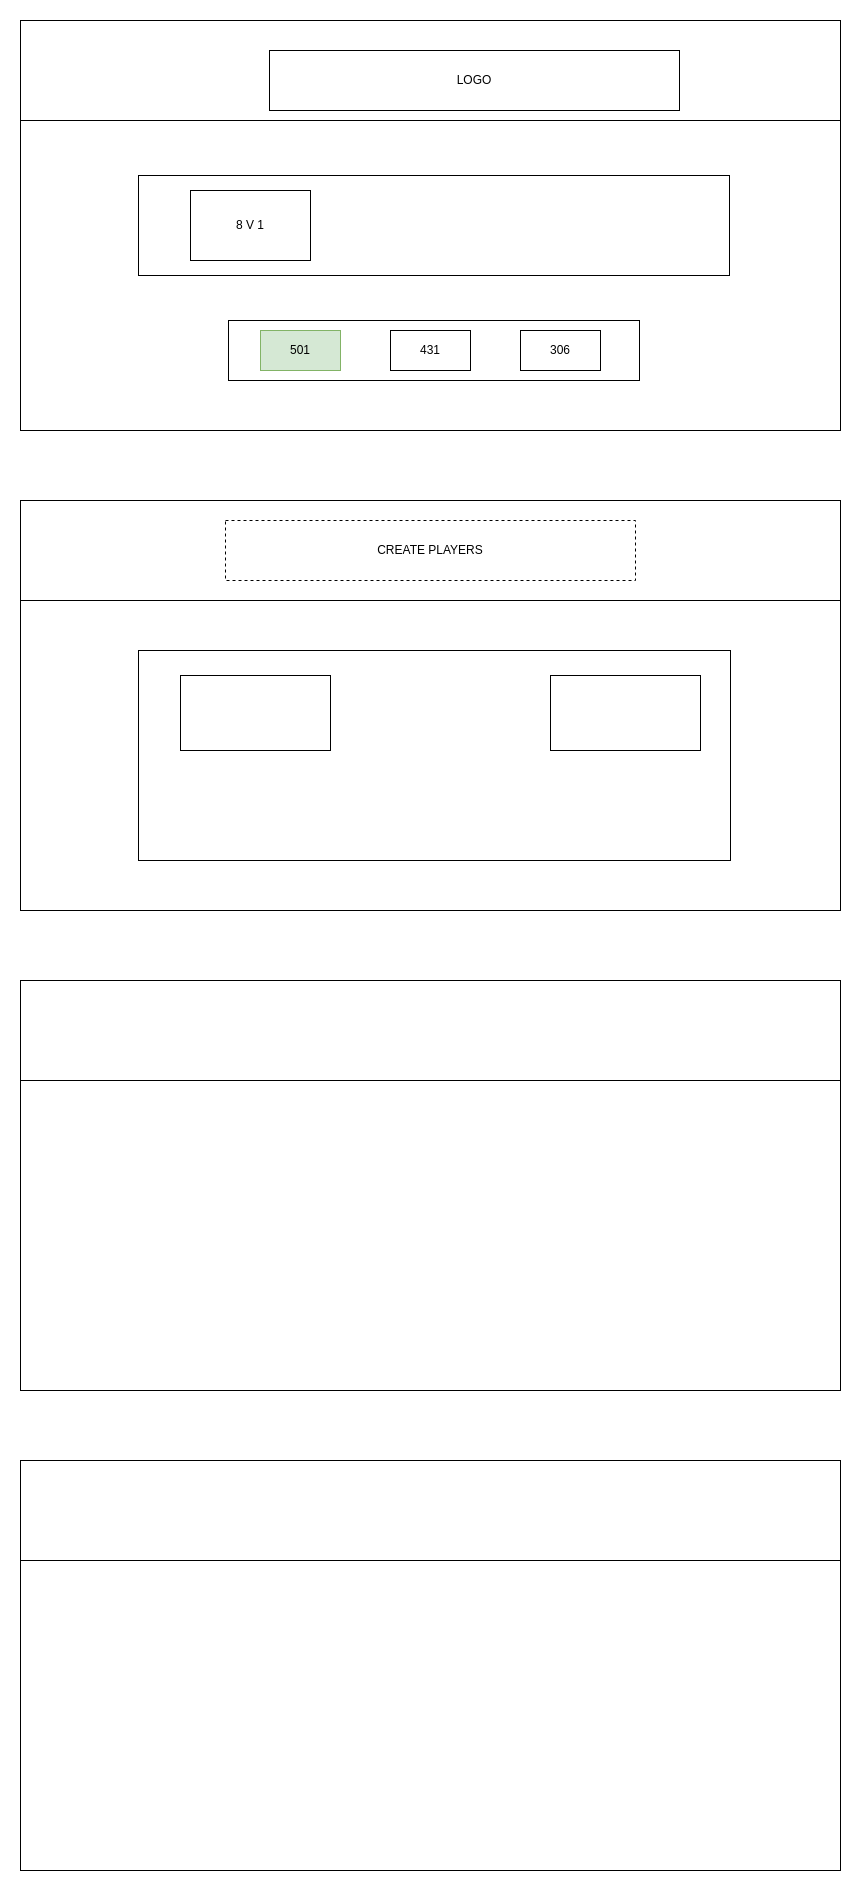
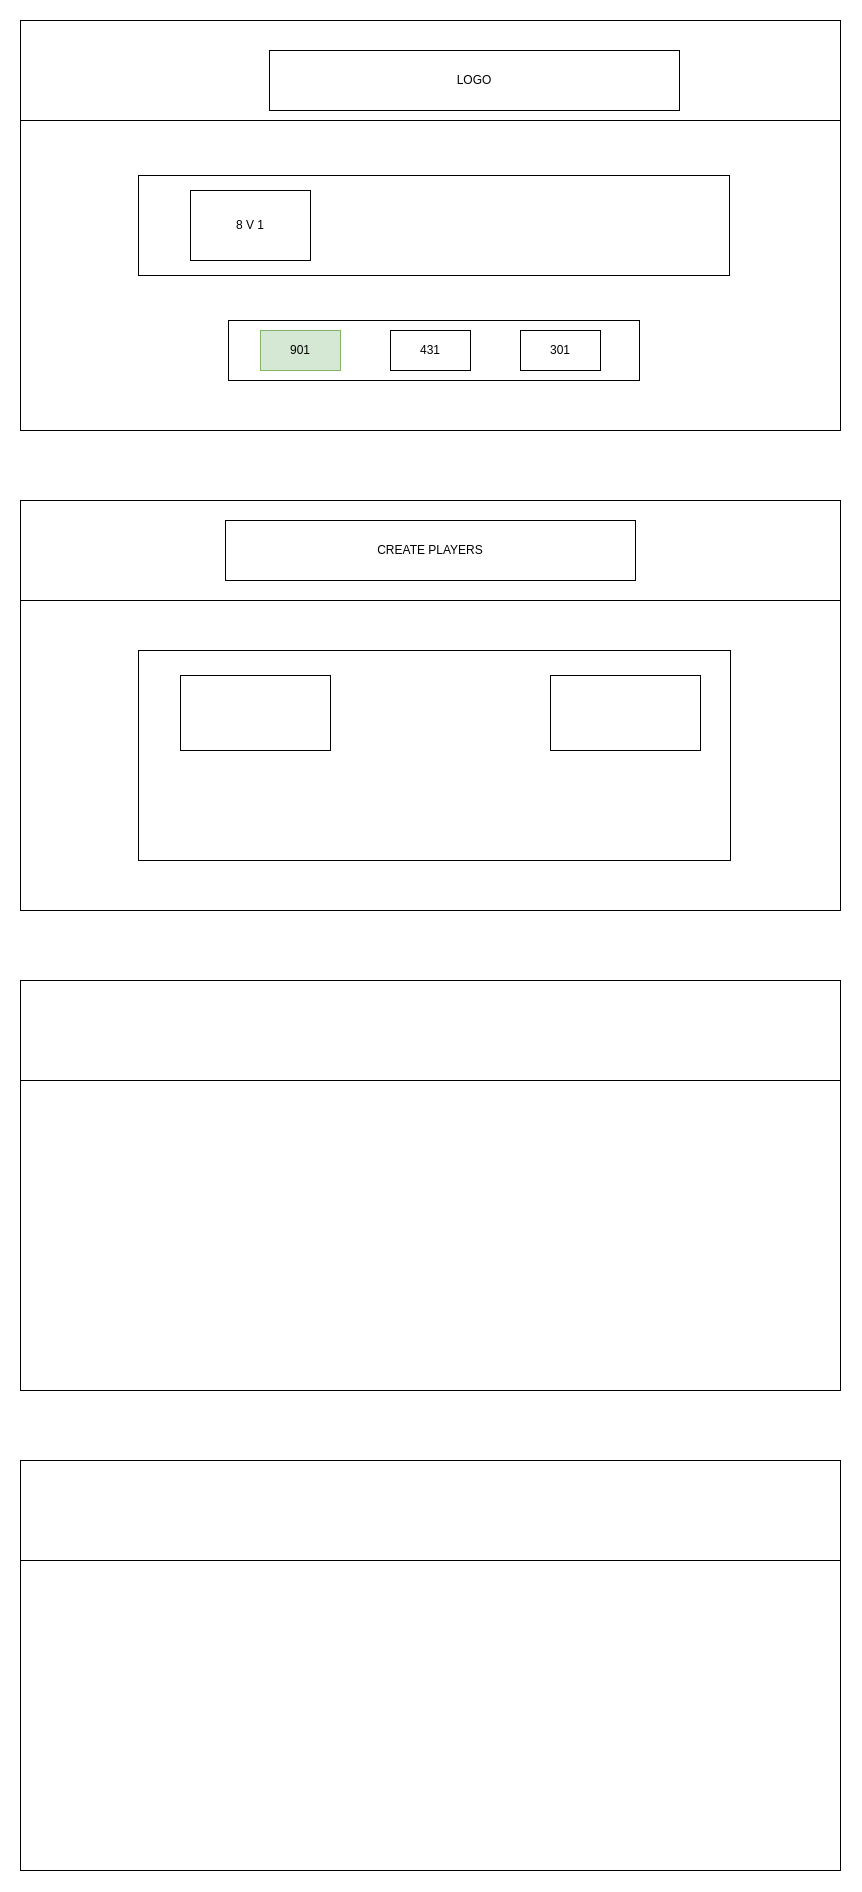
node "501": label "501" -> "901"
node "306": label "306" -> "301"
node "CREATE PLAYERS": style dashed -> solid
